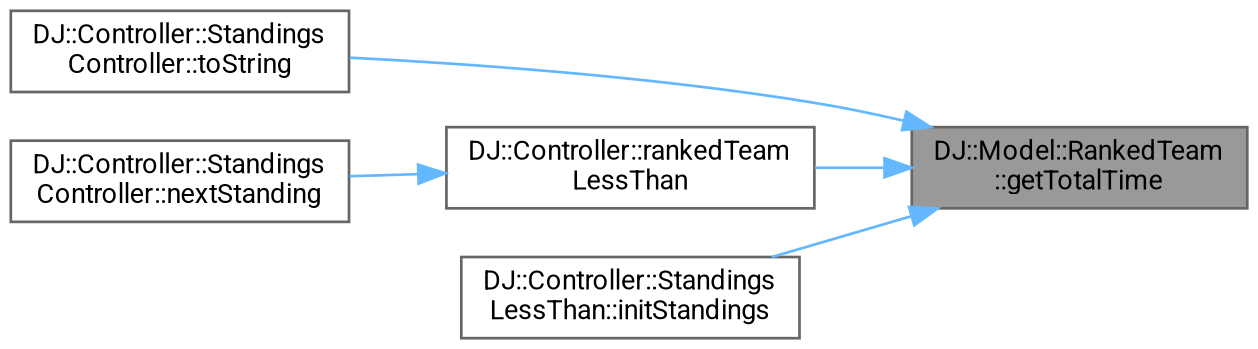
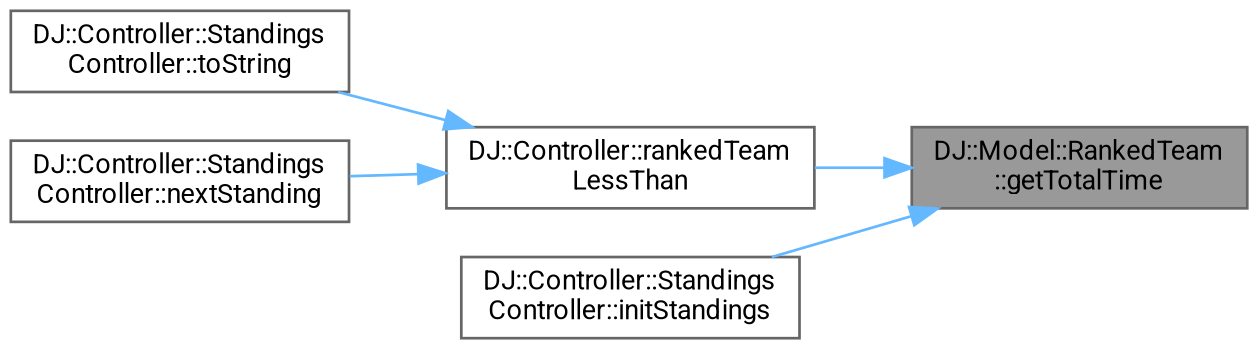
edge "DJ::Controller::Standings Controller::toString" -> "DJ::Model::RankedTeam ::getTotalTime": now "DJ::Controller::Standings Controller::toString" -> "DJ::Controller::rankedTeam LessThan"
node "DJ::Controller::Standings LessThan::initStandings": label "DJ::Controller::Standings LessThan::initStandings" -> "DJ::Controller::Standings Controller::initStandings"
